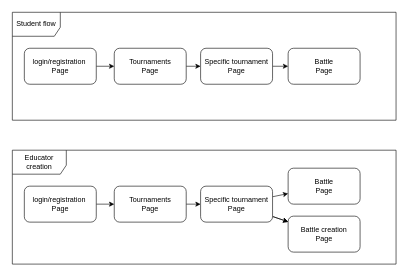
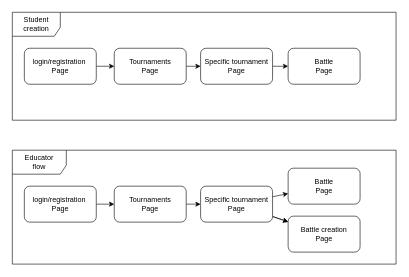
node "Student flow": label "Student flow" -> "Student creation"
node "Educator creation": label "Educator creation" -> "Educator flow"
